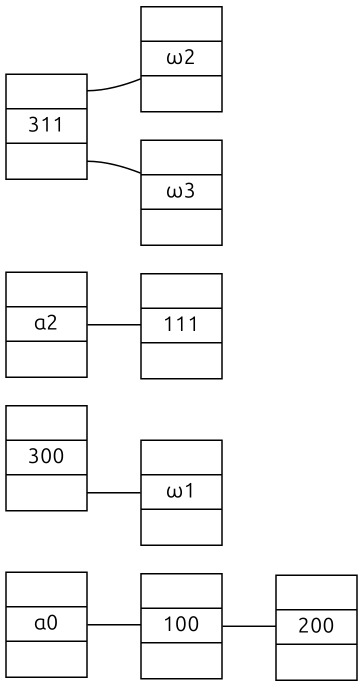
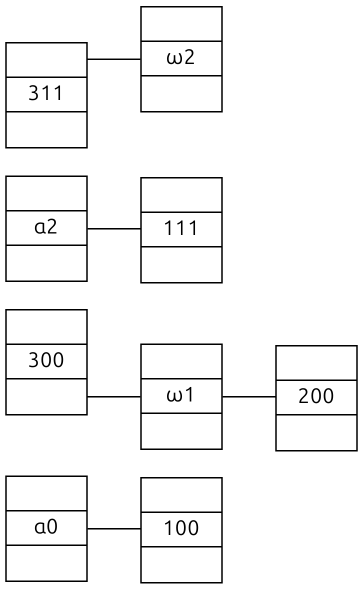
node "ω3": removed
edge "100" -- "200": now "ω1" -- "200"
